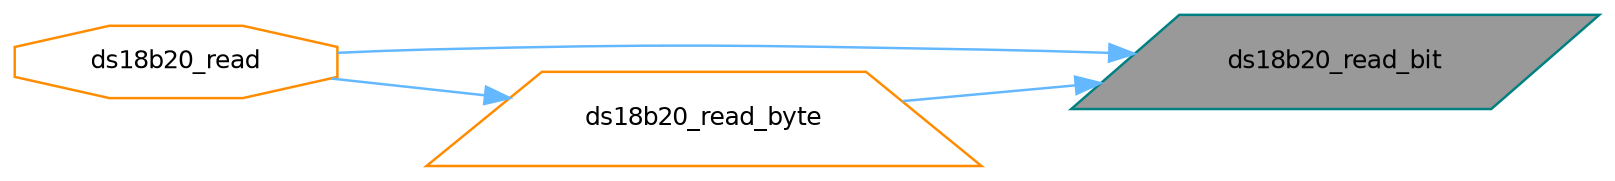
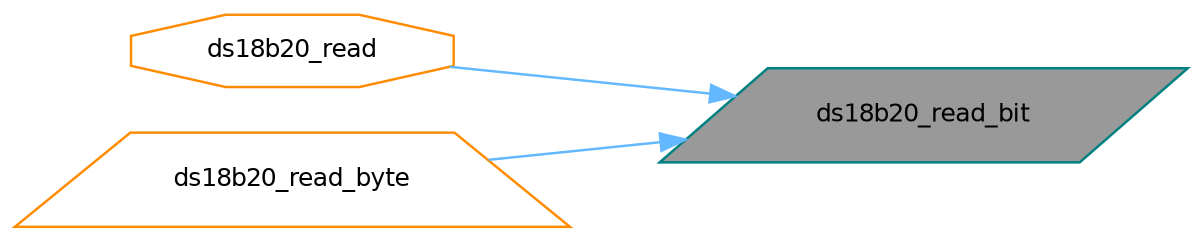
edge "ds18b20_read" -> "ds18b20_read_byte": removed
